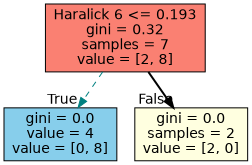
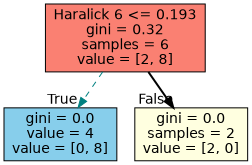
node "Haralick 6 <= 0.193 gini = 0.32 samples = 7 value = [2, 8]": label "Haralick 6 <= 0.193 gini = 0.32 samples = 7 value = [2, 8]" -> "Haralick 6 <= 0.193 gini = 0.32 samples = 6 value = [2, 8]"
